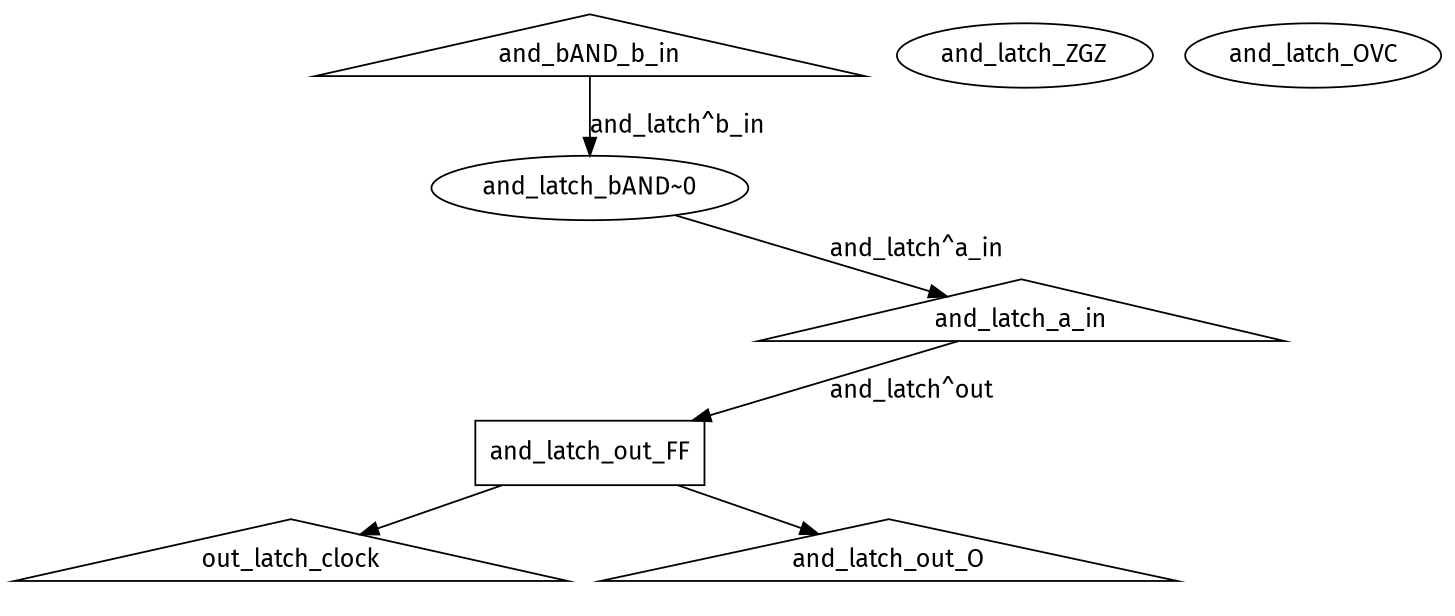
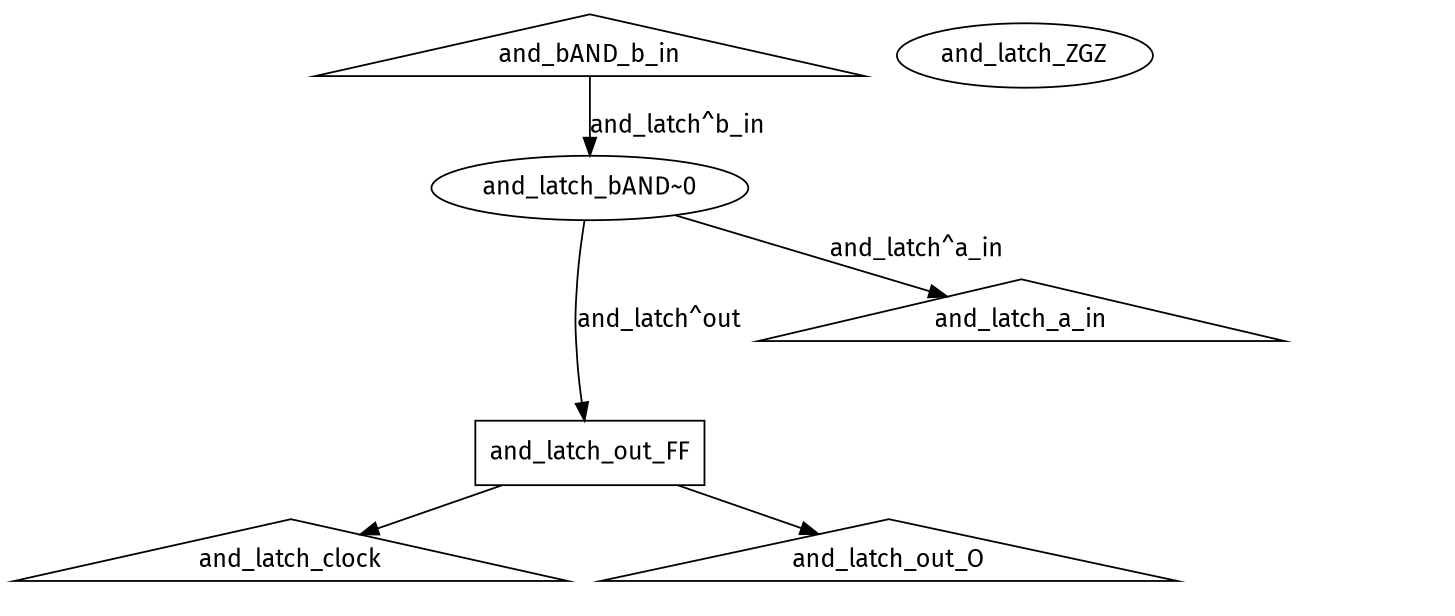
node "and_latch_OVC": removed
edge "and_latch_a_in" -> "and_latch_out_FF": now "and_latch_bAND~0" -> "and_latch_out_FF"
node "out_latch_clock": label "out_latch_clock" -> "and_latch_clock"
